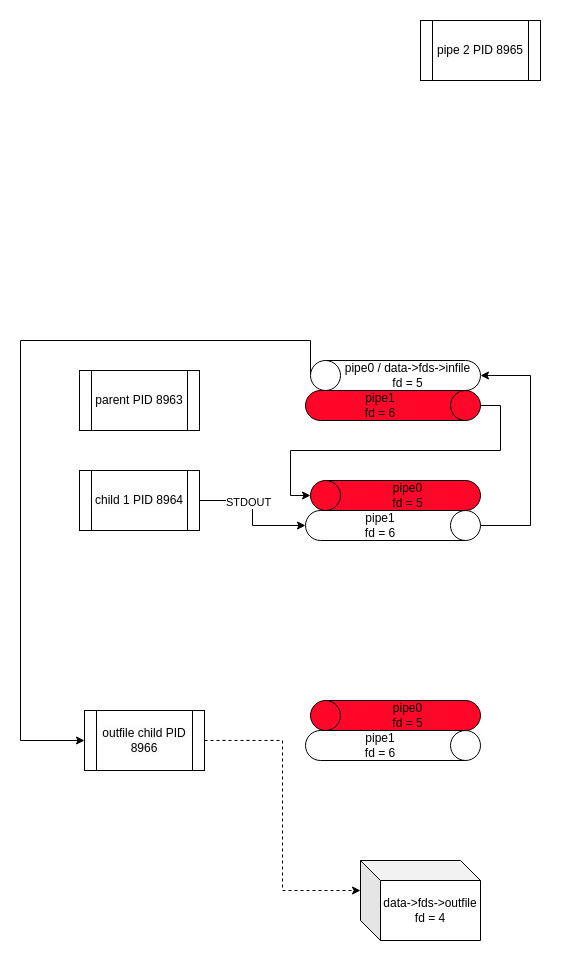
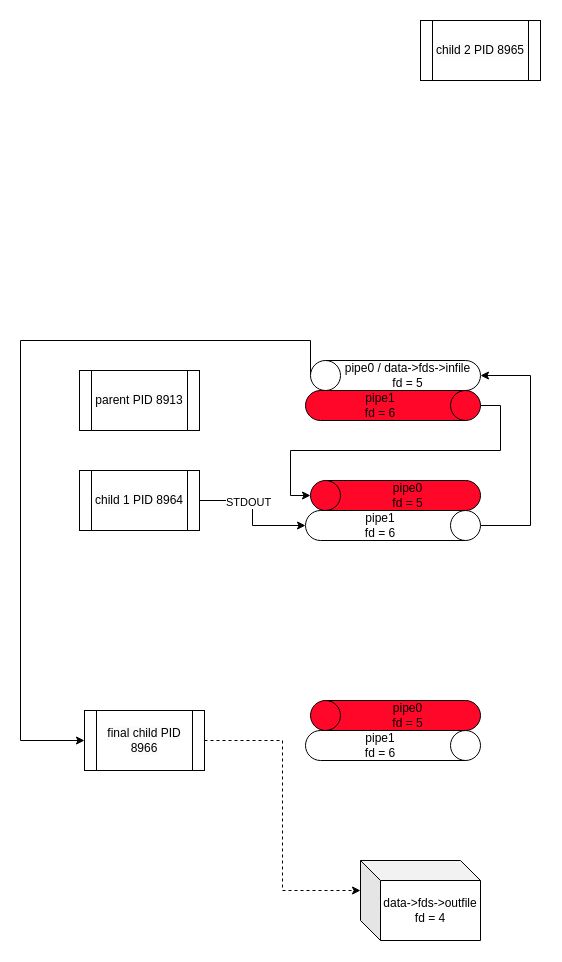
node "pipe 2 PID 8965": label "pipe 2 PID 8965" -> "child 2 PID 8965"
node "parent PID 8963": label "parent PID 8963" -> "parent PID 8913"
node "outfile child PID 8966": label "outfile child PID 8966" -> "final child PID 8966"
